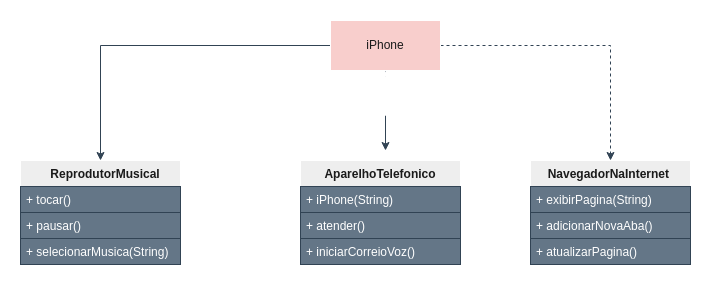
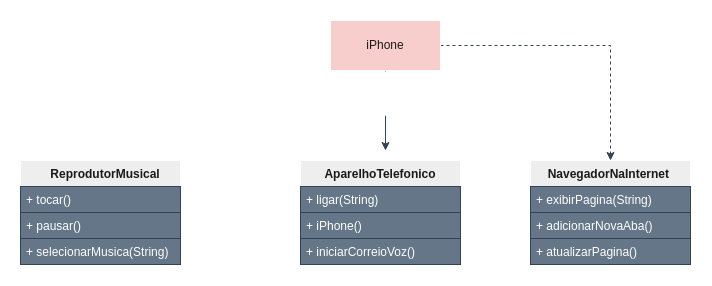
edge "iPhone" -> "ReprodutorMusical": removed
node "+ iPhone(String)": label "+ iPhone(String)" -> "+ ligar(String)"
node "+ atender()": label "+ atender()" -> "+ iPhone()"
